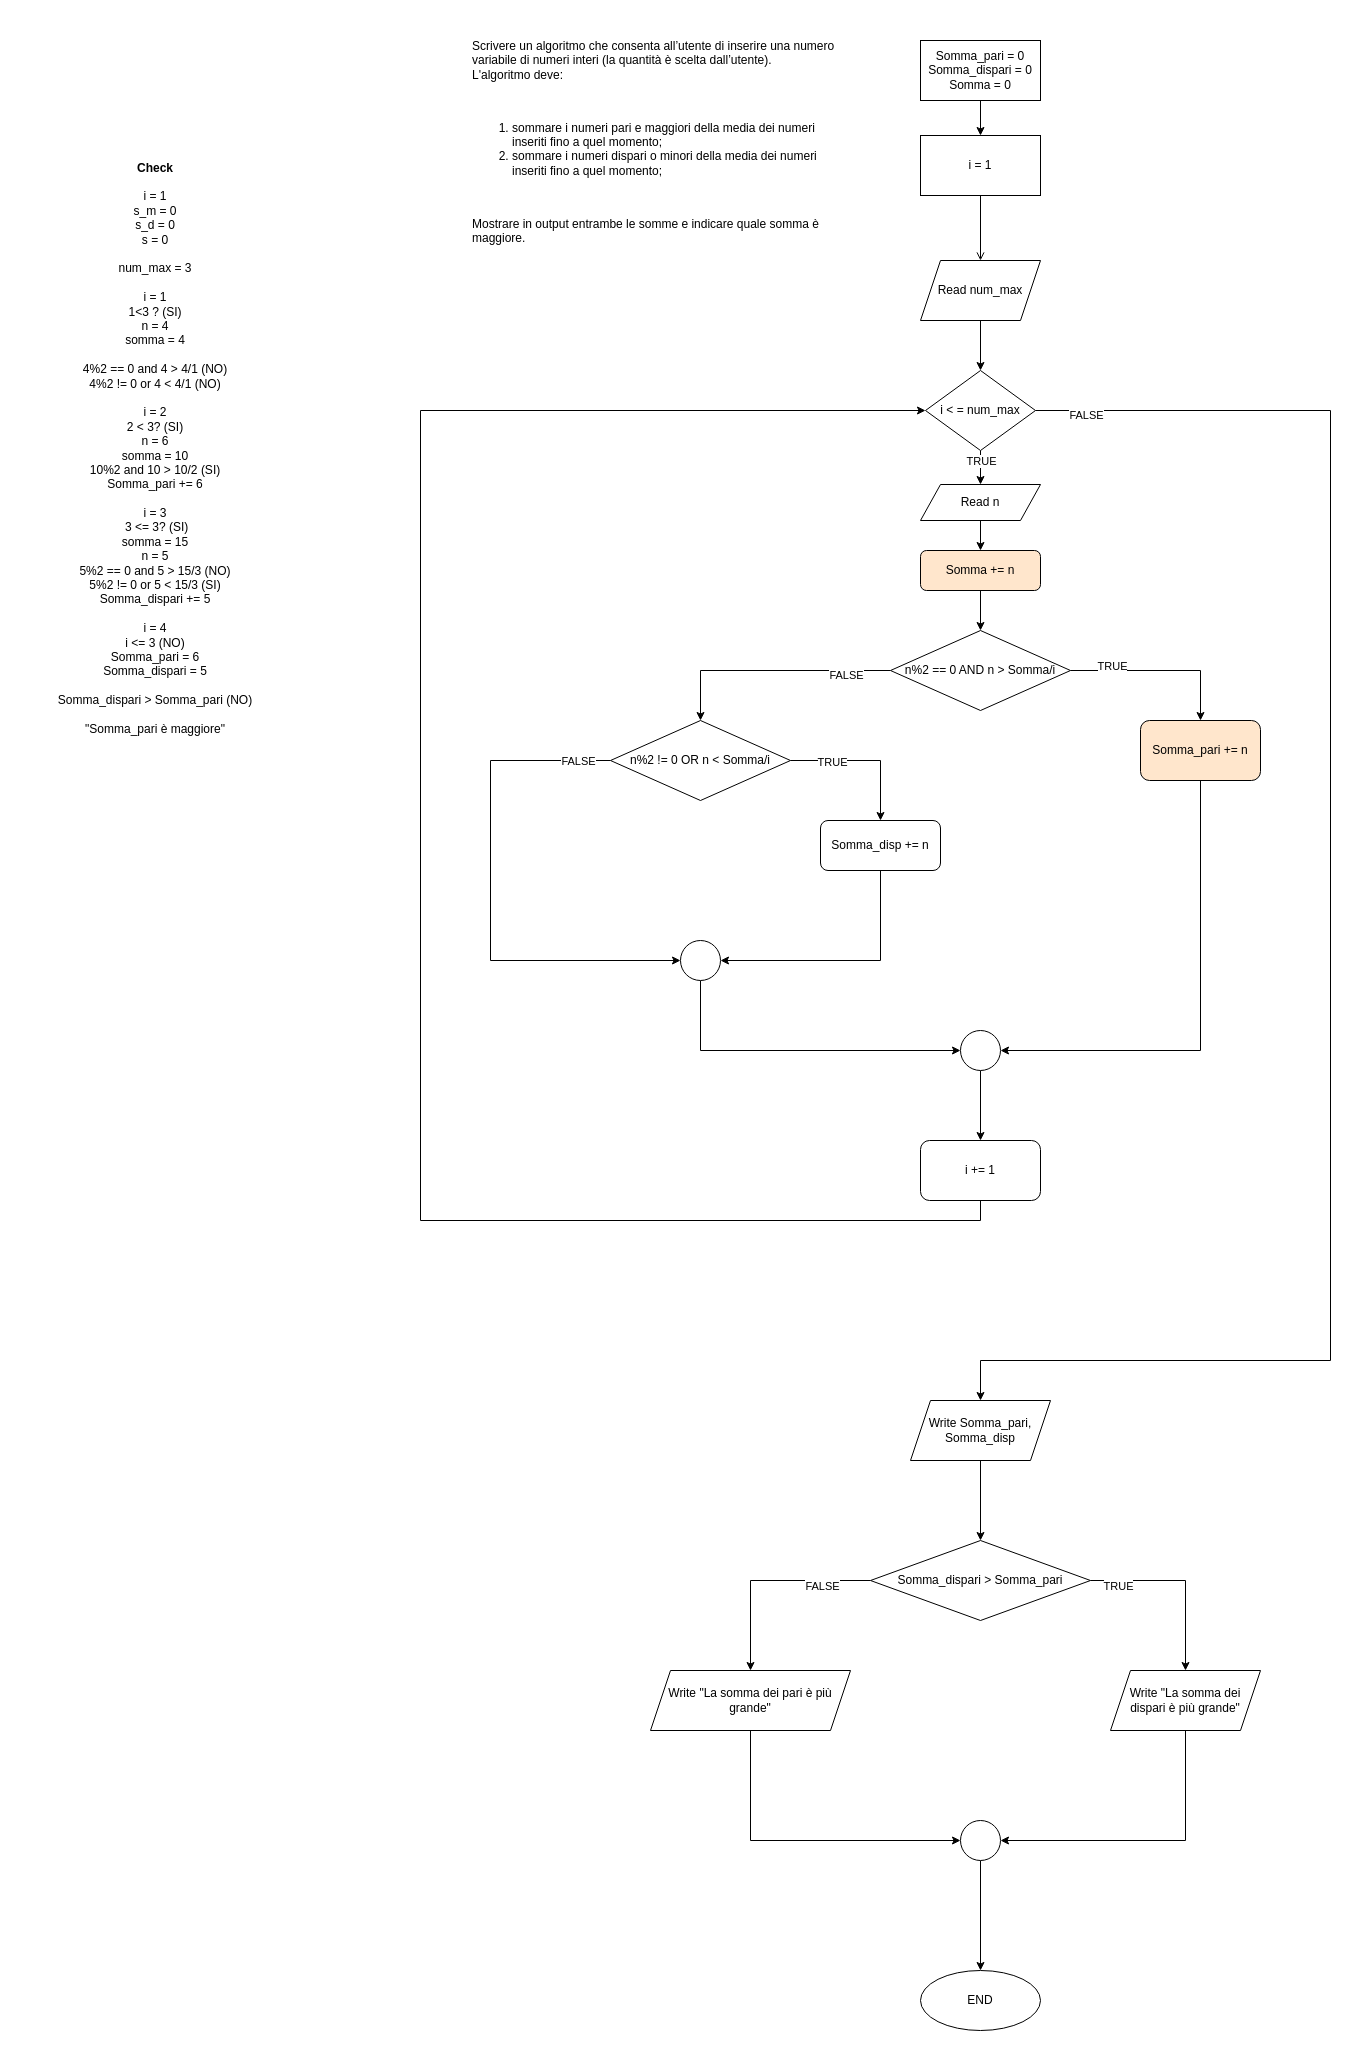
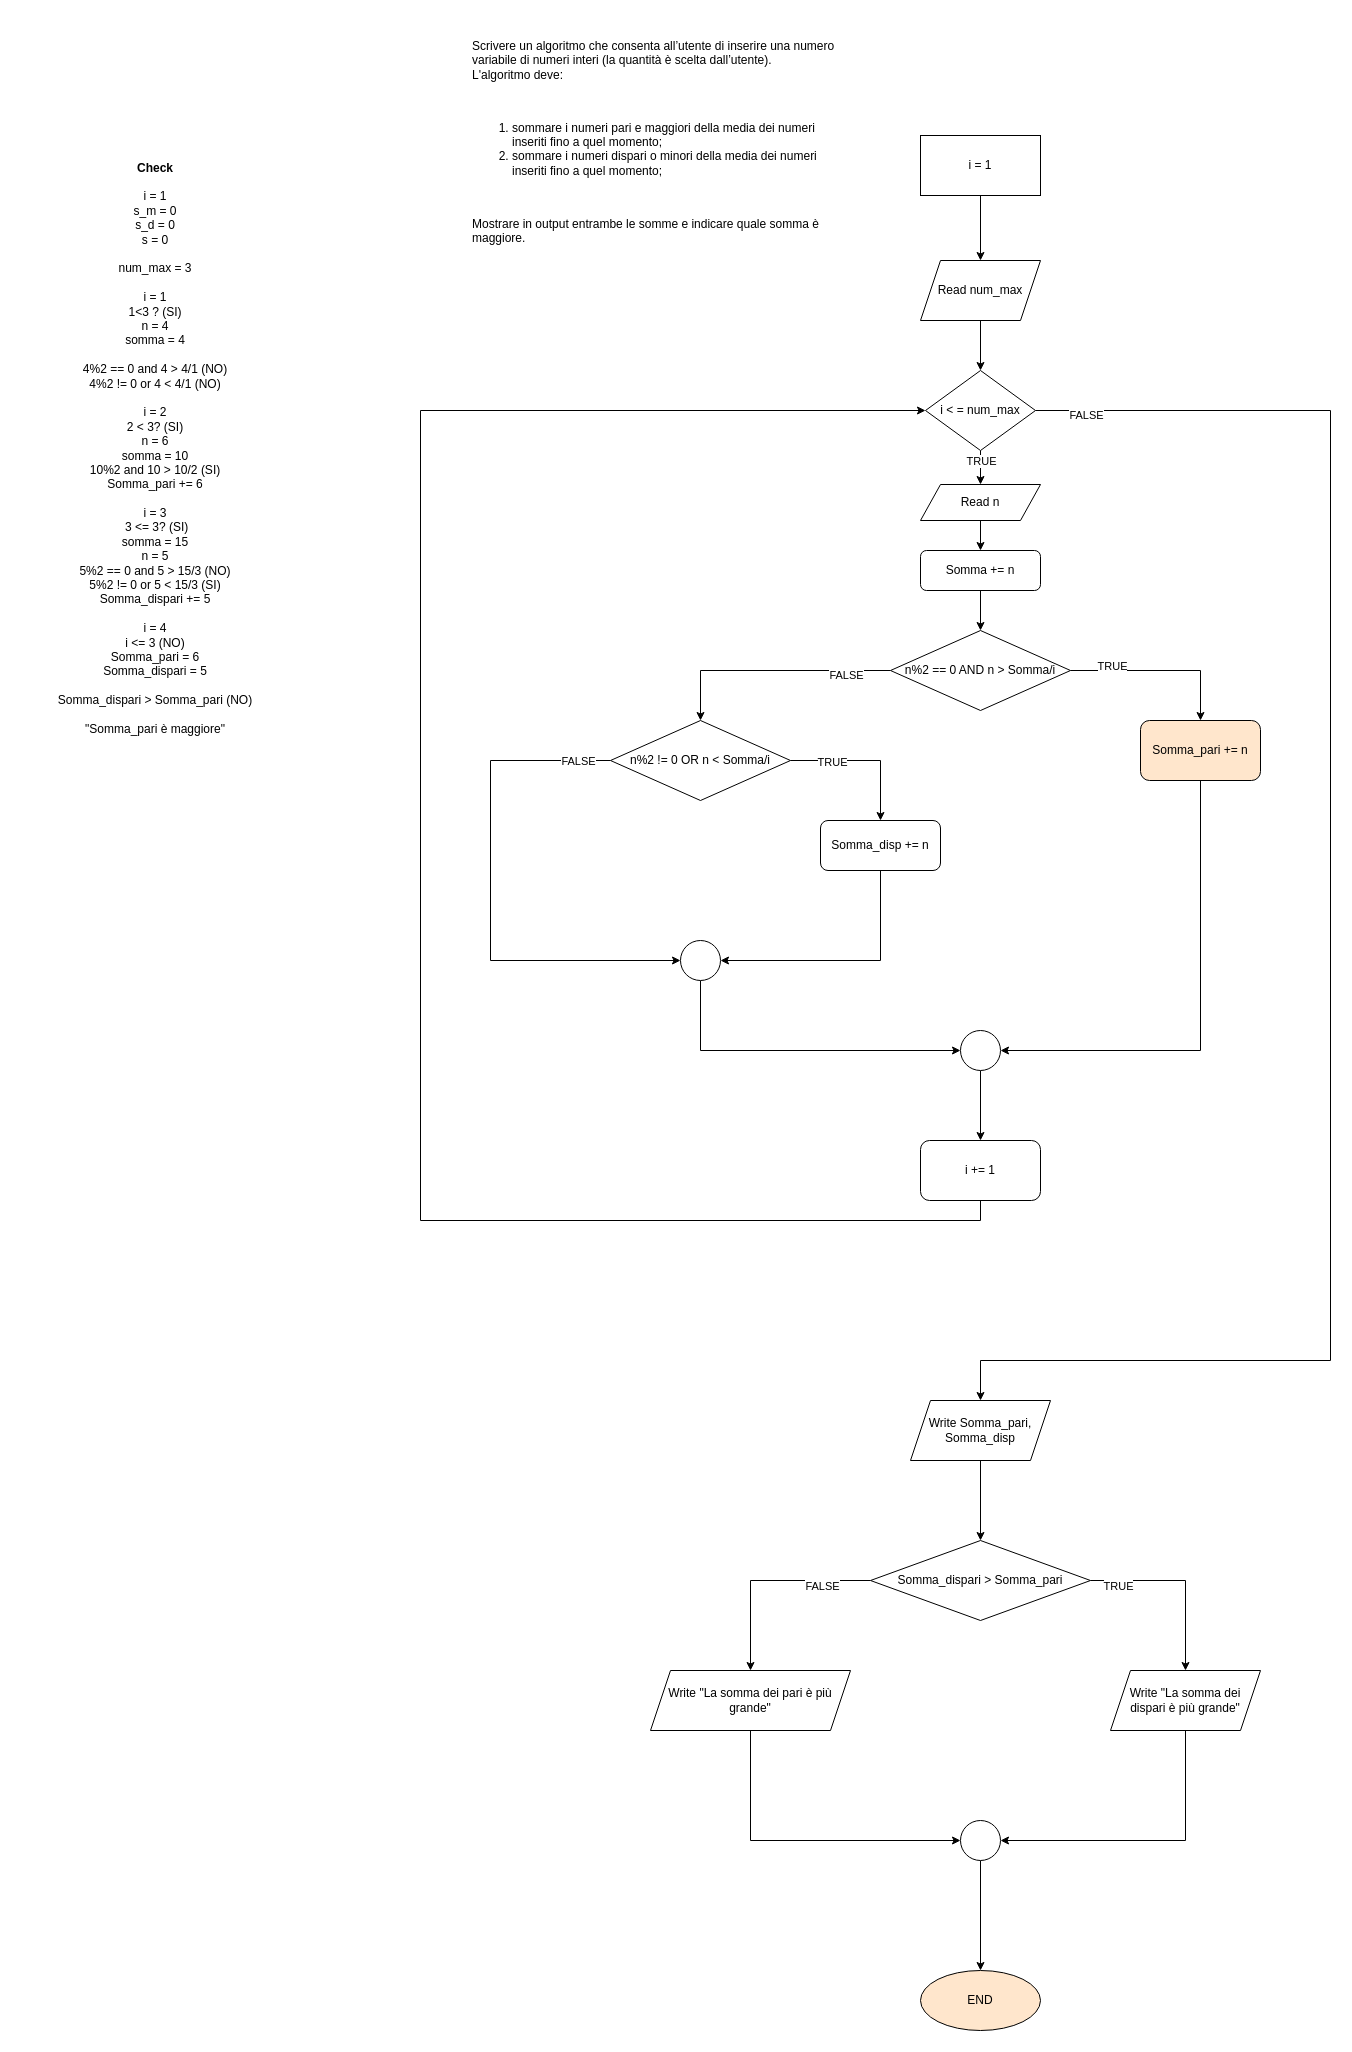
node "Somma_pari = 0 Somma_dispari = 0 Somma = 0": removed
edge "Somma_pari = 0 Somma_dispari = 0 Somma = 0" -> "i = 1": removed
edge "i = 1" -> "Read num_max": arrowhead open -> classic
node "Somma += n": fillcolor #ffe6cc -> #ffffff
node "END": fillcolor #ffffff -> #ffe6cc
